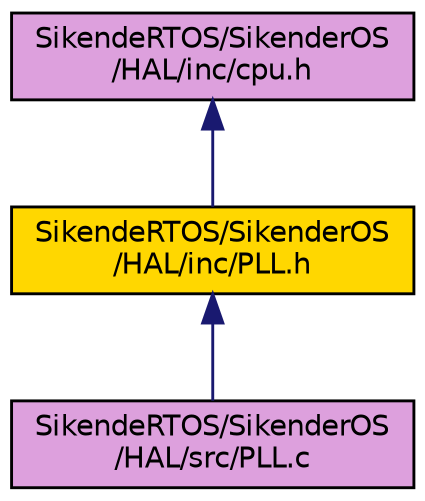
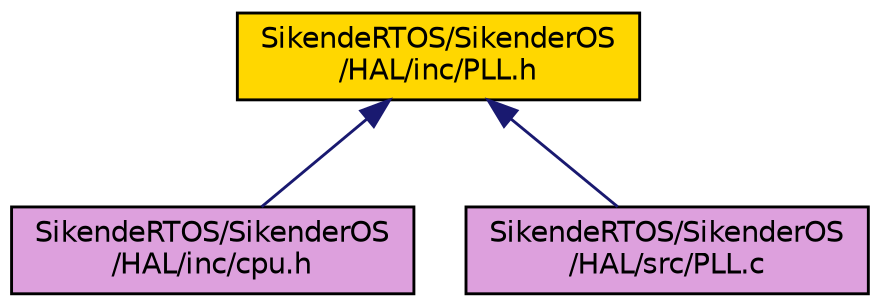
edge "SikendeRTOS/SikenderOS /HAL/inc/PLL.h" -> "SikendeRTOS/SikenderOS /HAL/inc/cpu.h": reversed
